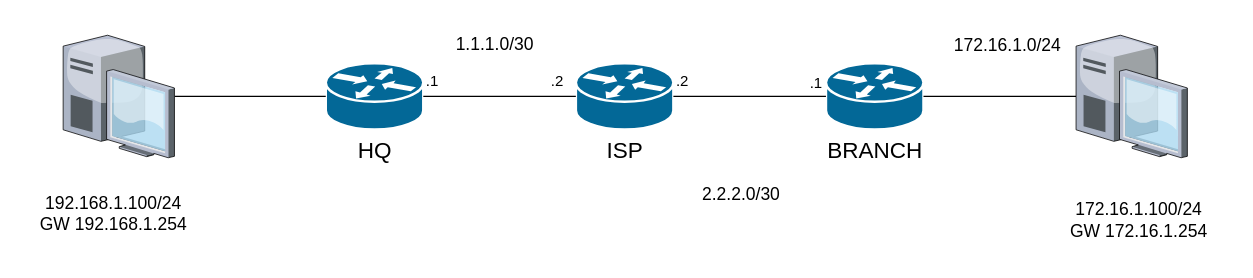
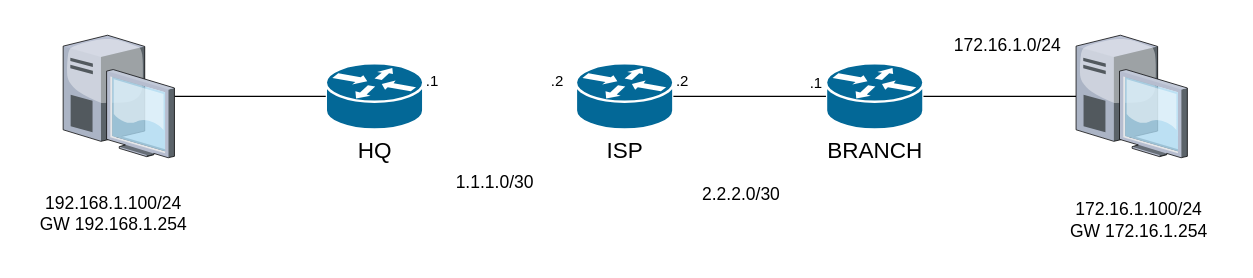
node "1.1.1.0/30": moved (494, 44) -> (494, 182)
edge "HQ" -- "ISP": removed
